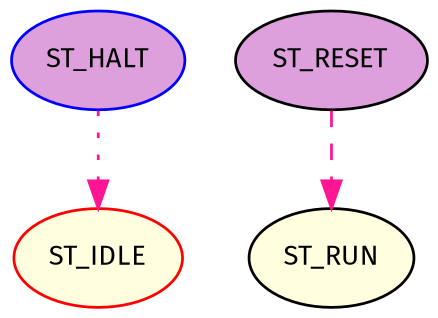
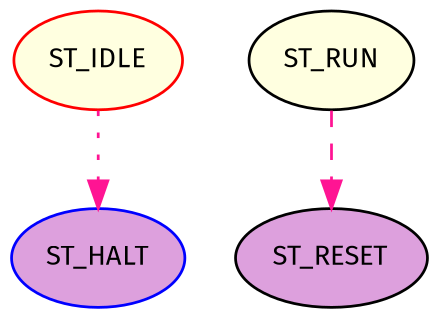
edge "ST_HALT" -> "ST_IDLE": reversed
edge "ST_RESET" -> "ST_RUN": reversed
